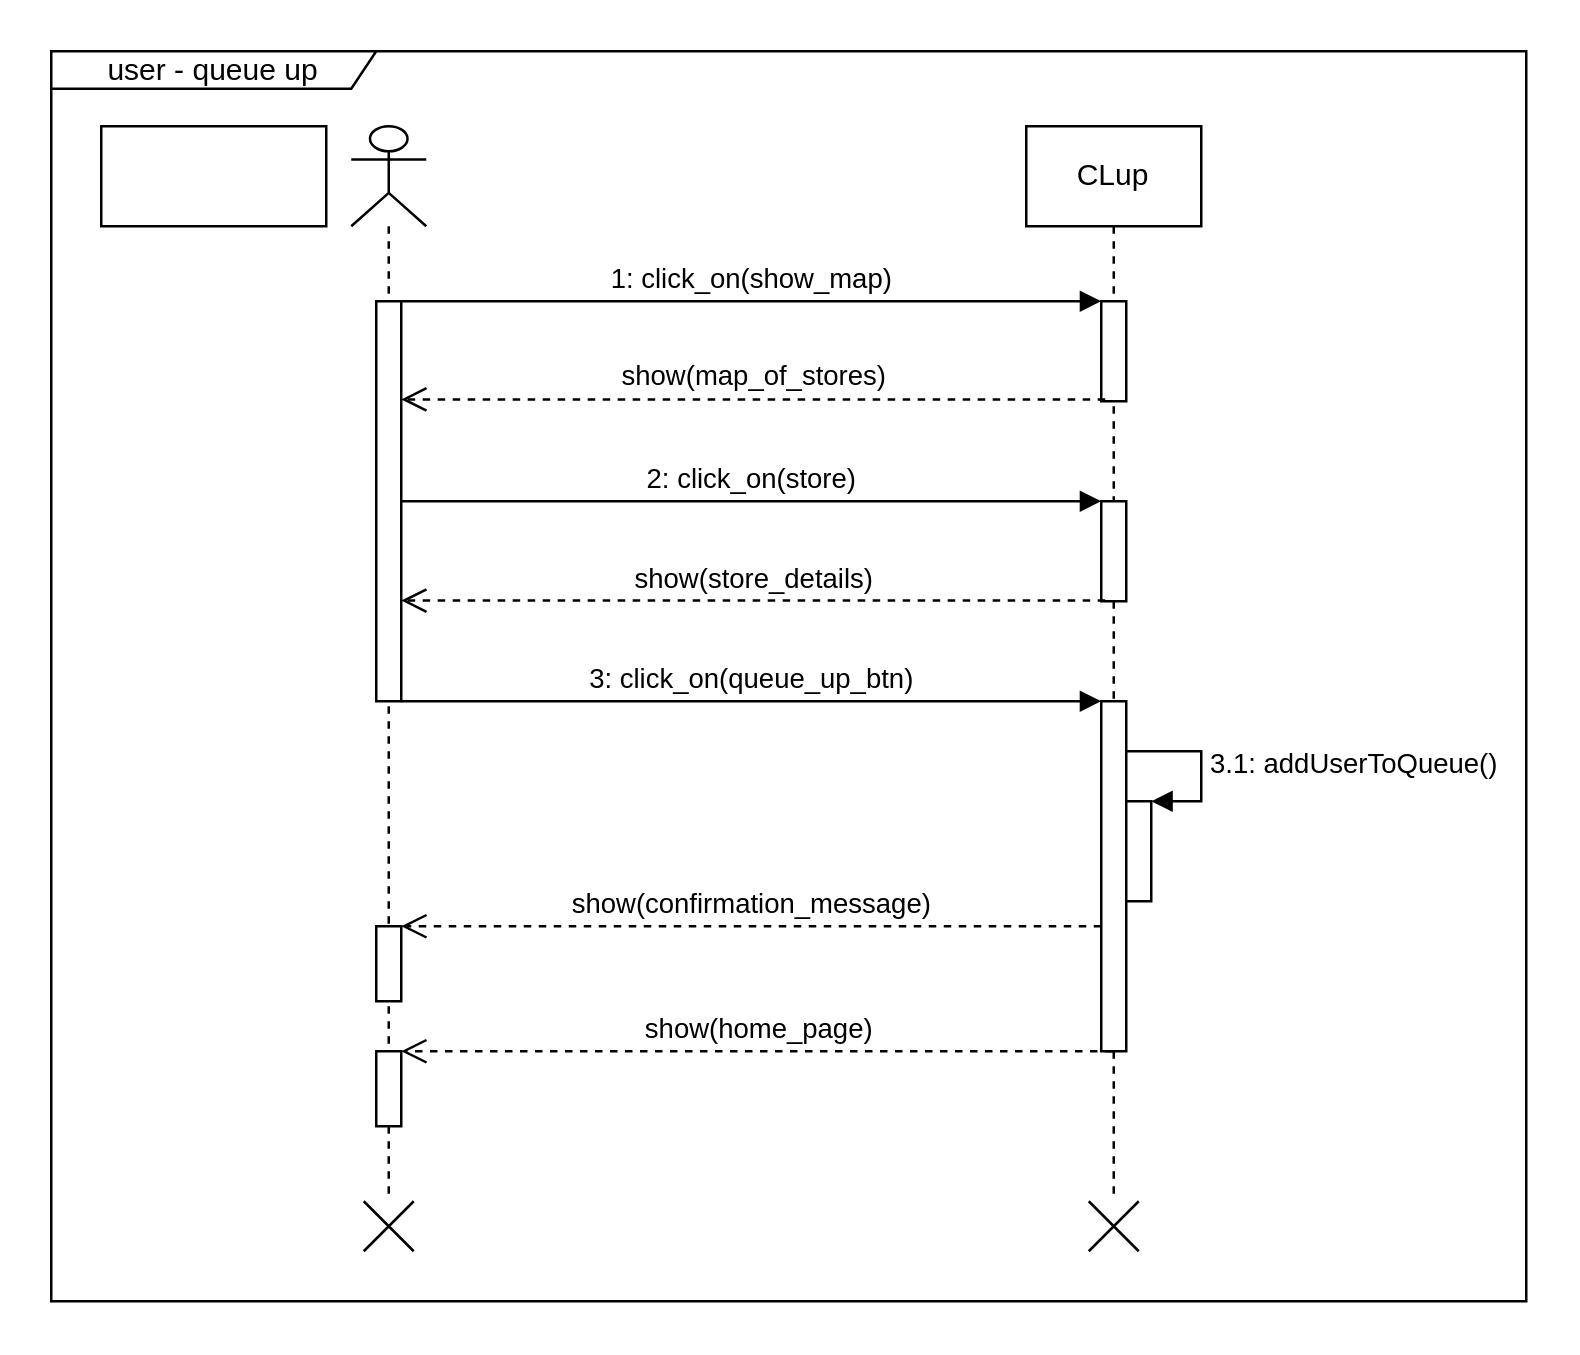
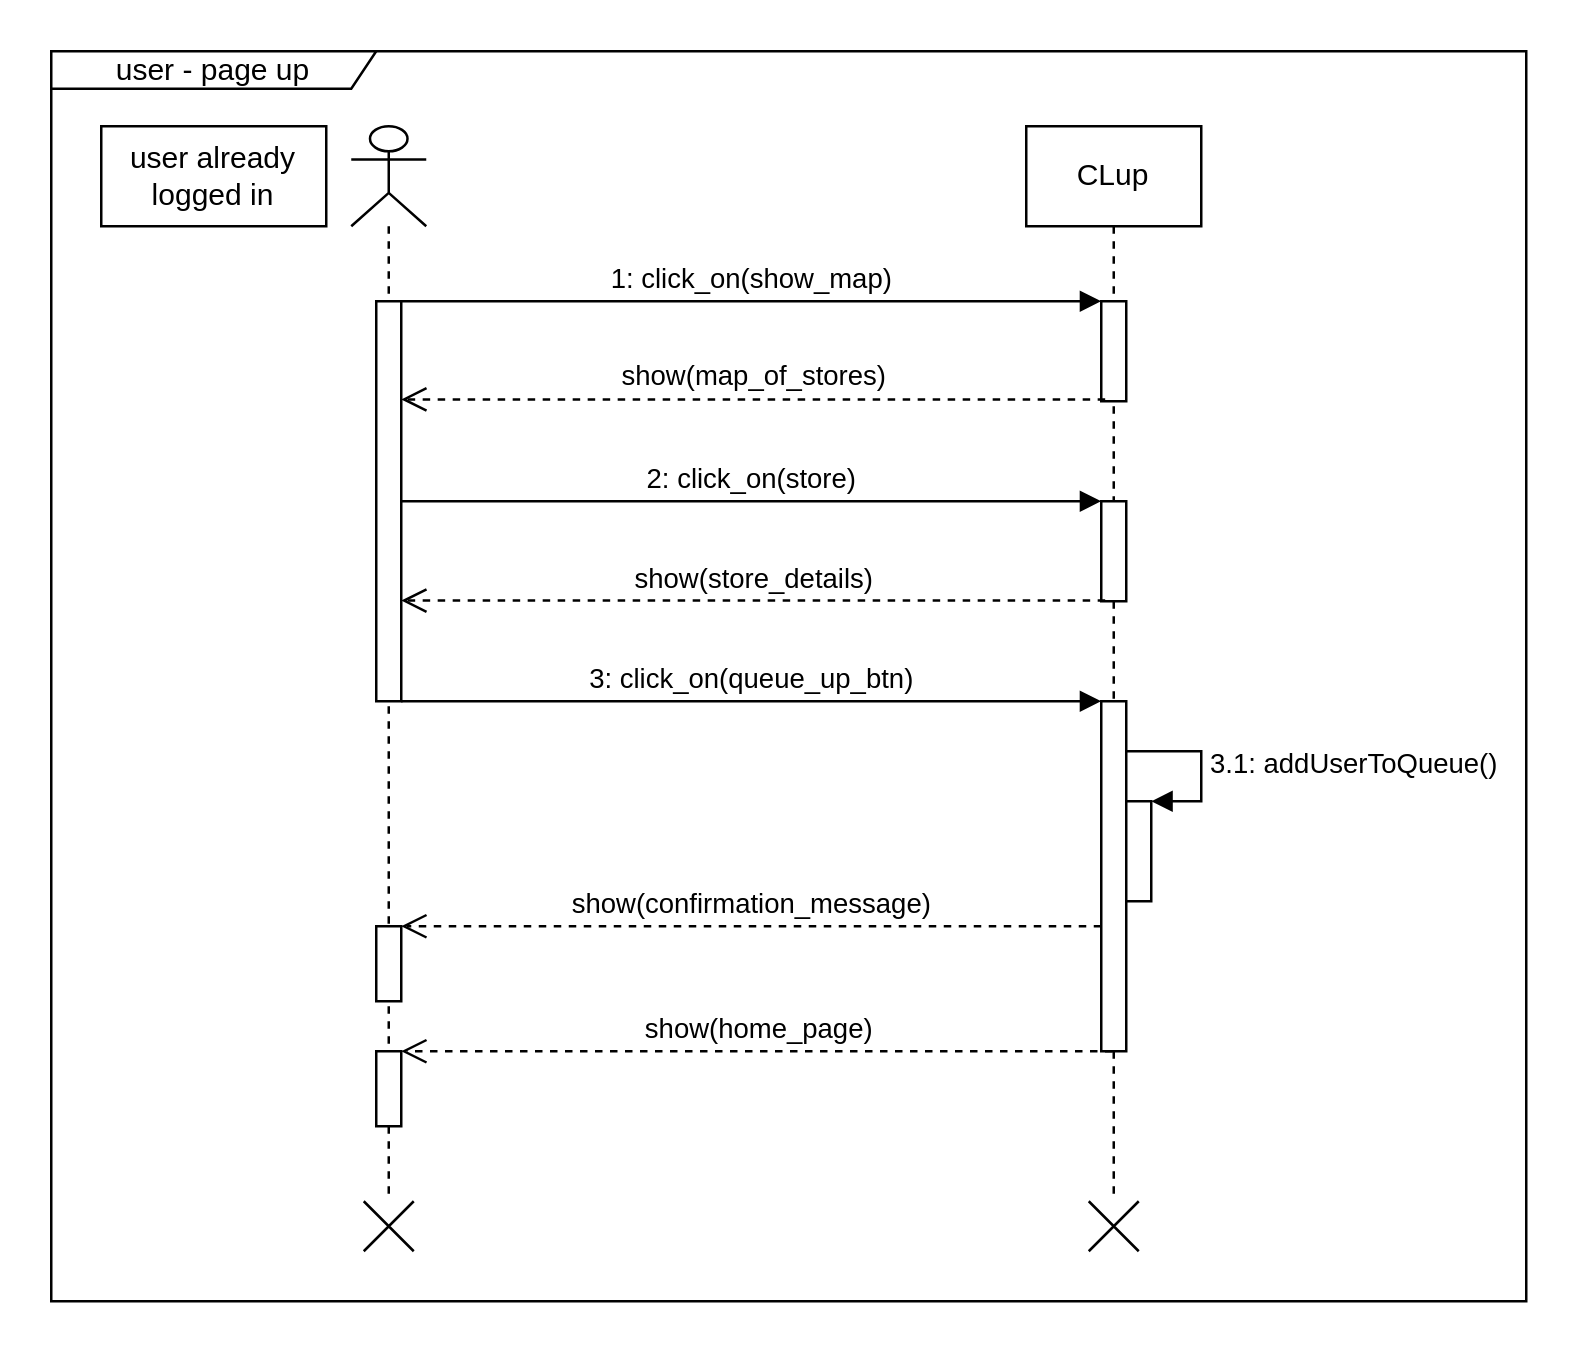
node "user - queue up": label "user - queue up" -> "user - page up"
node "user already logged in": added
